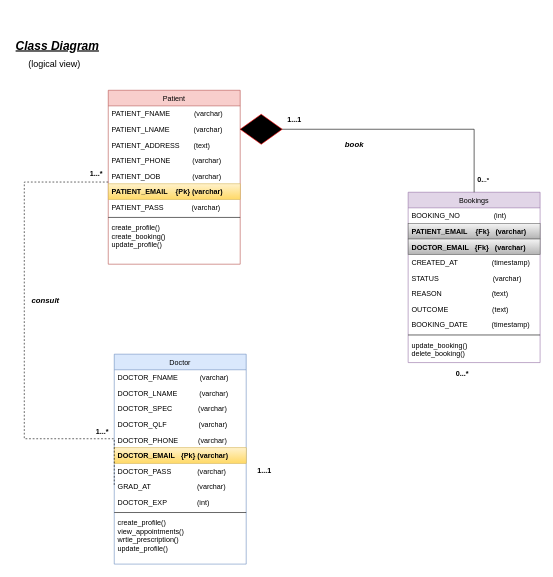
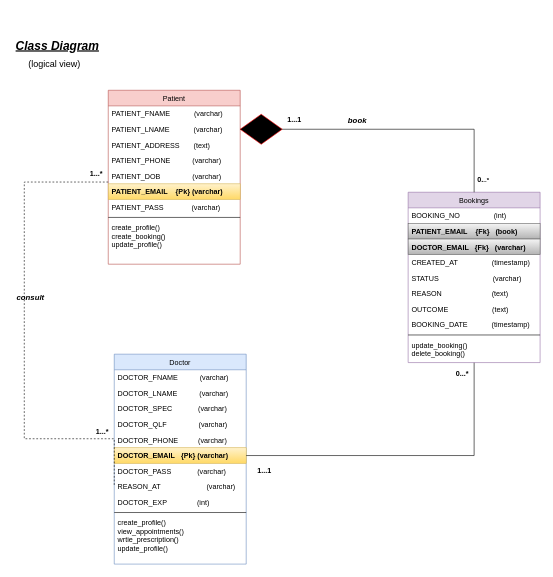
node "book": moved (354, 144) -> (357, 120)
node "PATIENT_EMAIL {Fk} (varchar)": label "PATIENT_EMAIL {Fk} (varchar)" -> "PATIENT_EMAIL {Fk} (book)"
node "consult": moved (45, 300) -> (30, 297)
edge "Bookings" -- "DOCTOR_EMAIL {Pk} (varchar)": added
node "GRAD_AT (varchar)": label "GRAD_AT (varchar)" -> "REASON_AT (varchar)"
